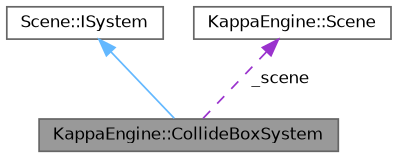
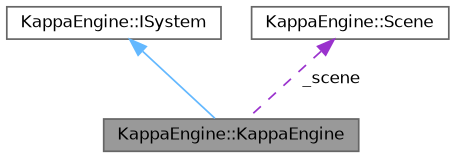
node "Scene::ISystem": label "Scene::ISystem" -> "KappaEngine::ISystem"
node "KappaEngine::CollideBoxSystem": label "KappaEngine::CollideBoxSystem" -> "KappaEngine::KappaEngine"
